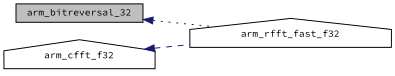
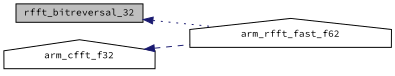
node "arm_bitreversal_32": label "arm_bitreversal_32" -> "rfft_bitreversal_32"
node "arm_rfft_fast_f32": label "arm_rfft_fast_f32" -> "arm_rfft_fast_f62"
